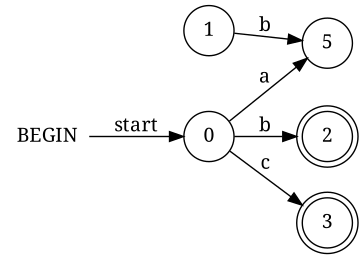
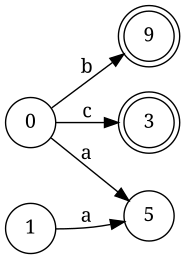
edge "1" -> "5": label "b" -> "a"
node "BEGIN": removed
node "2": label "2" -> "9"
